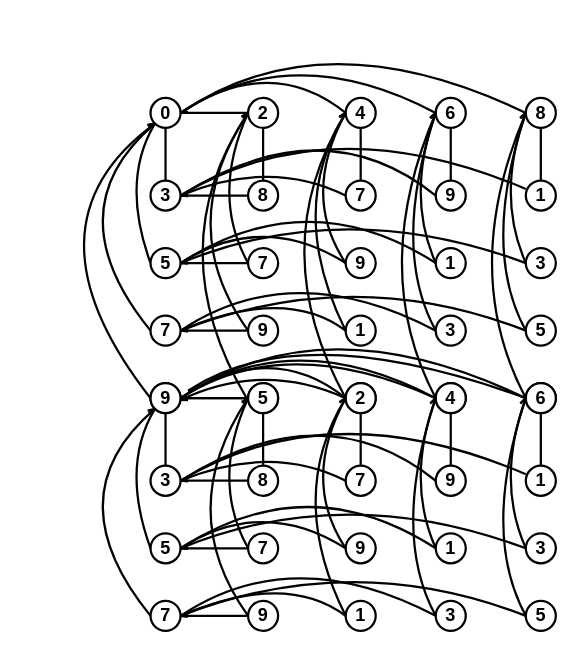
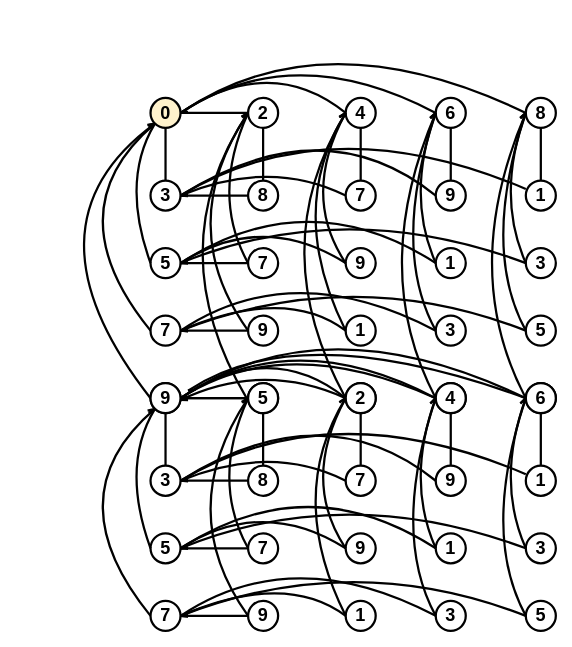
node "0": fillcolor #ffffff -> #fff2cc
